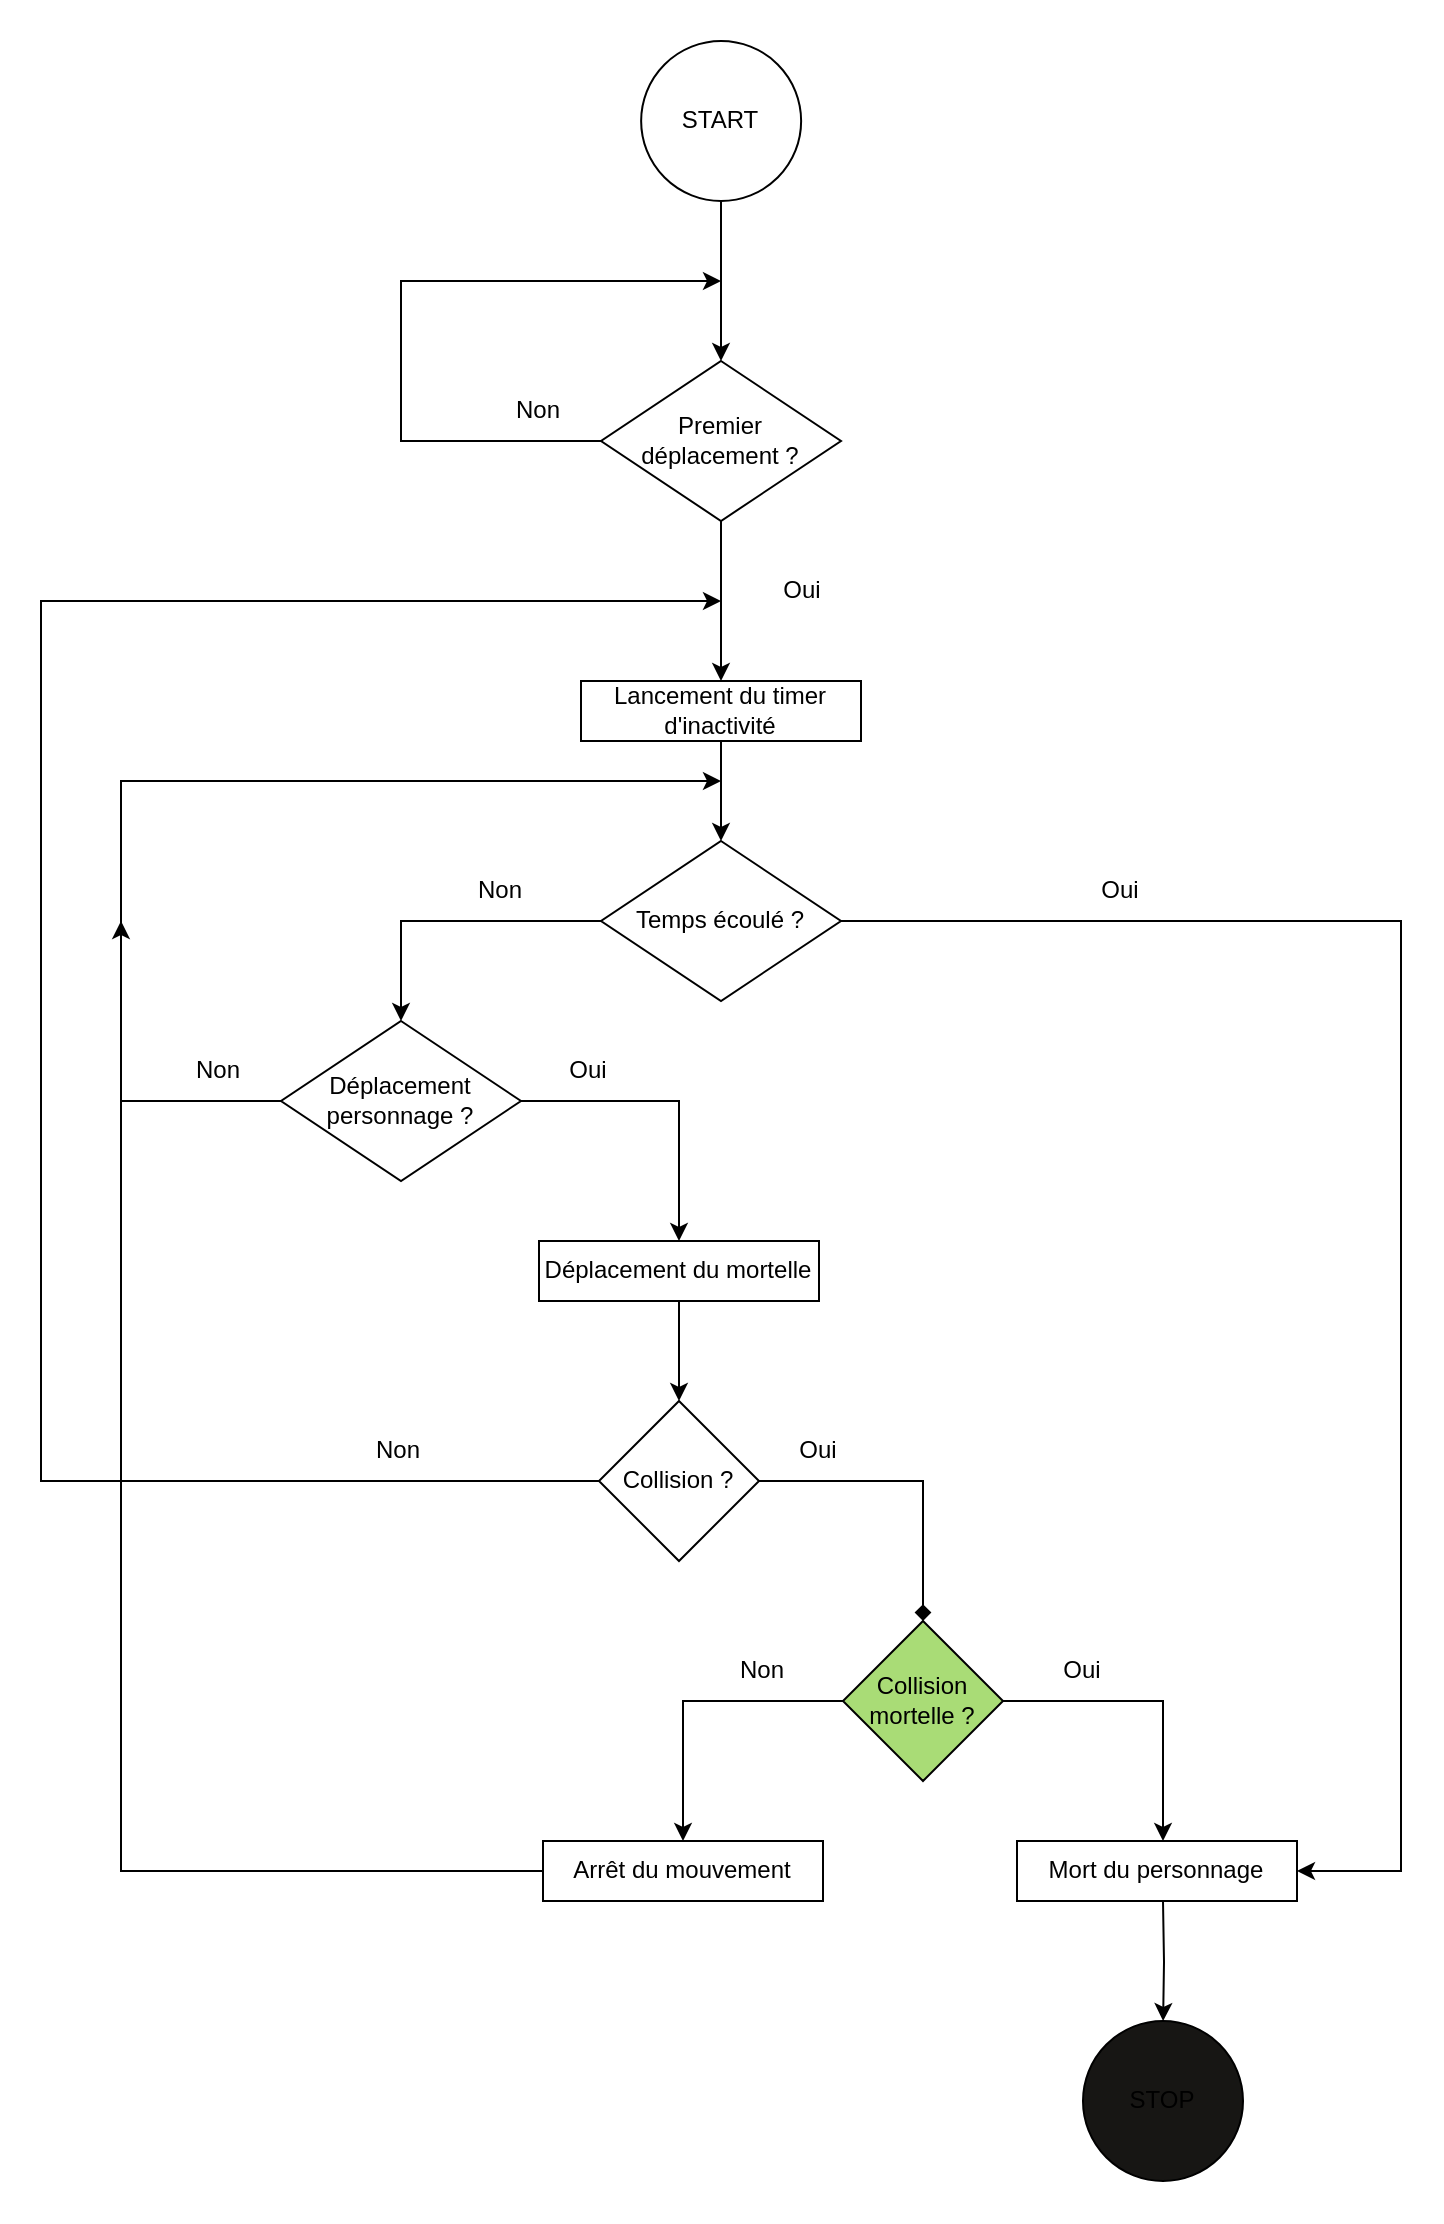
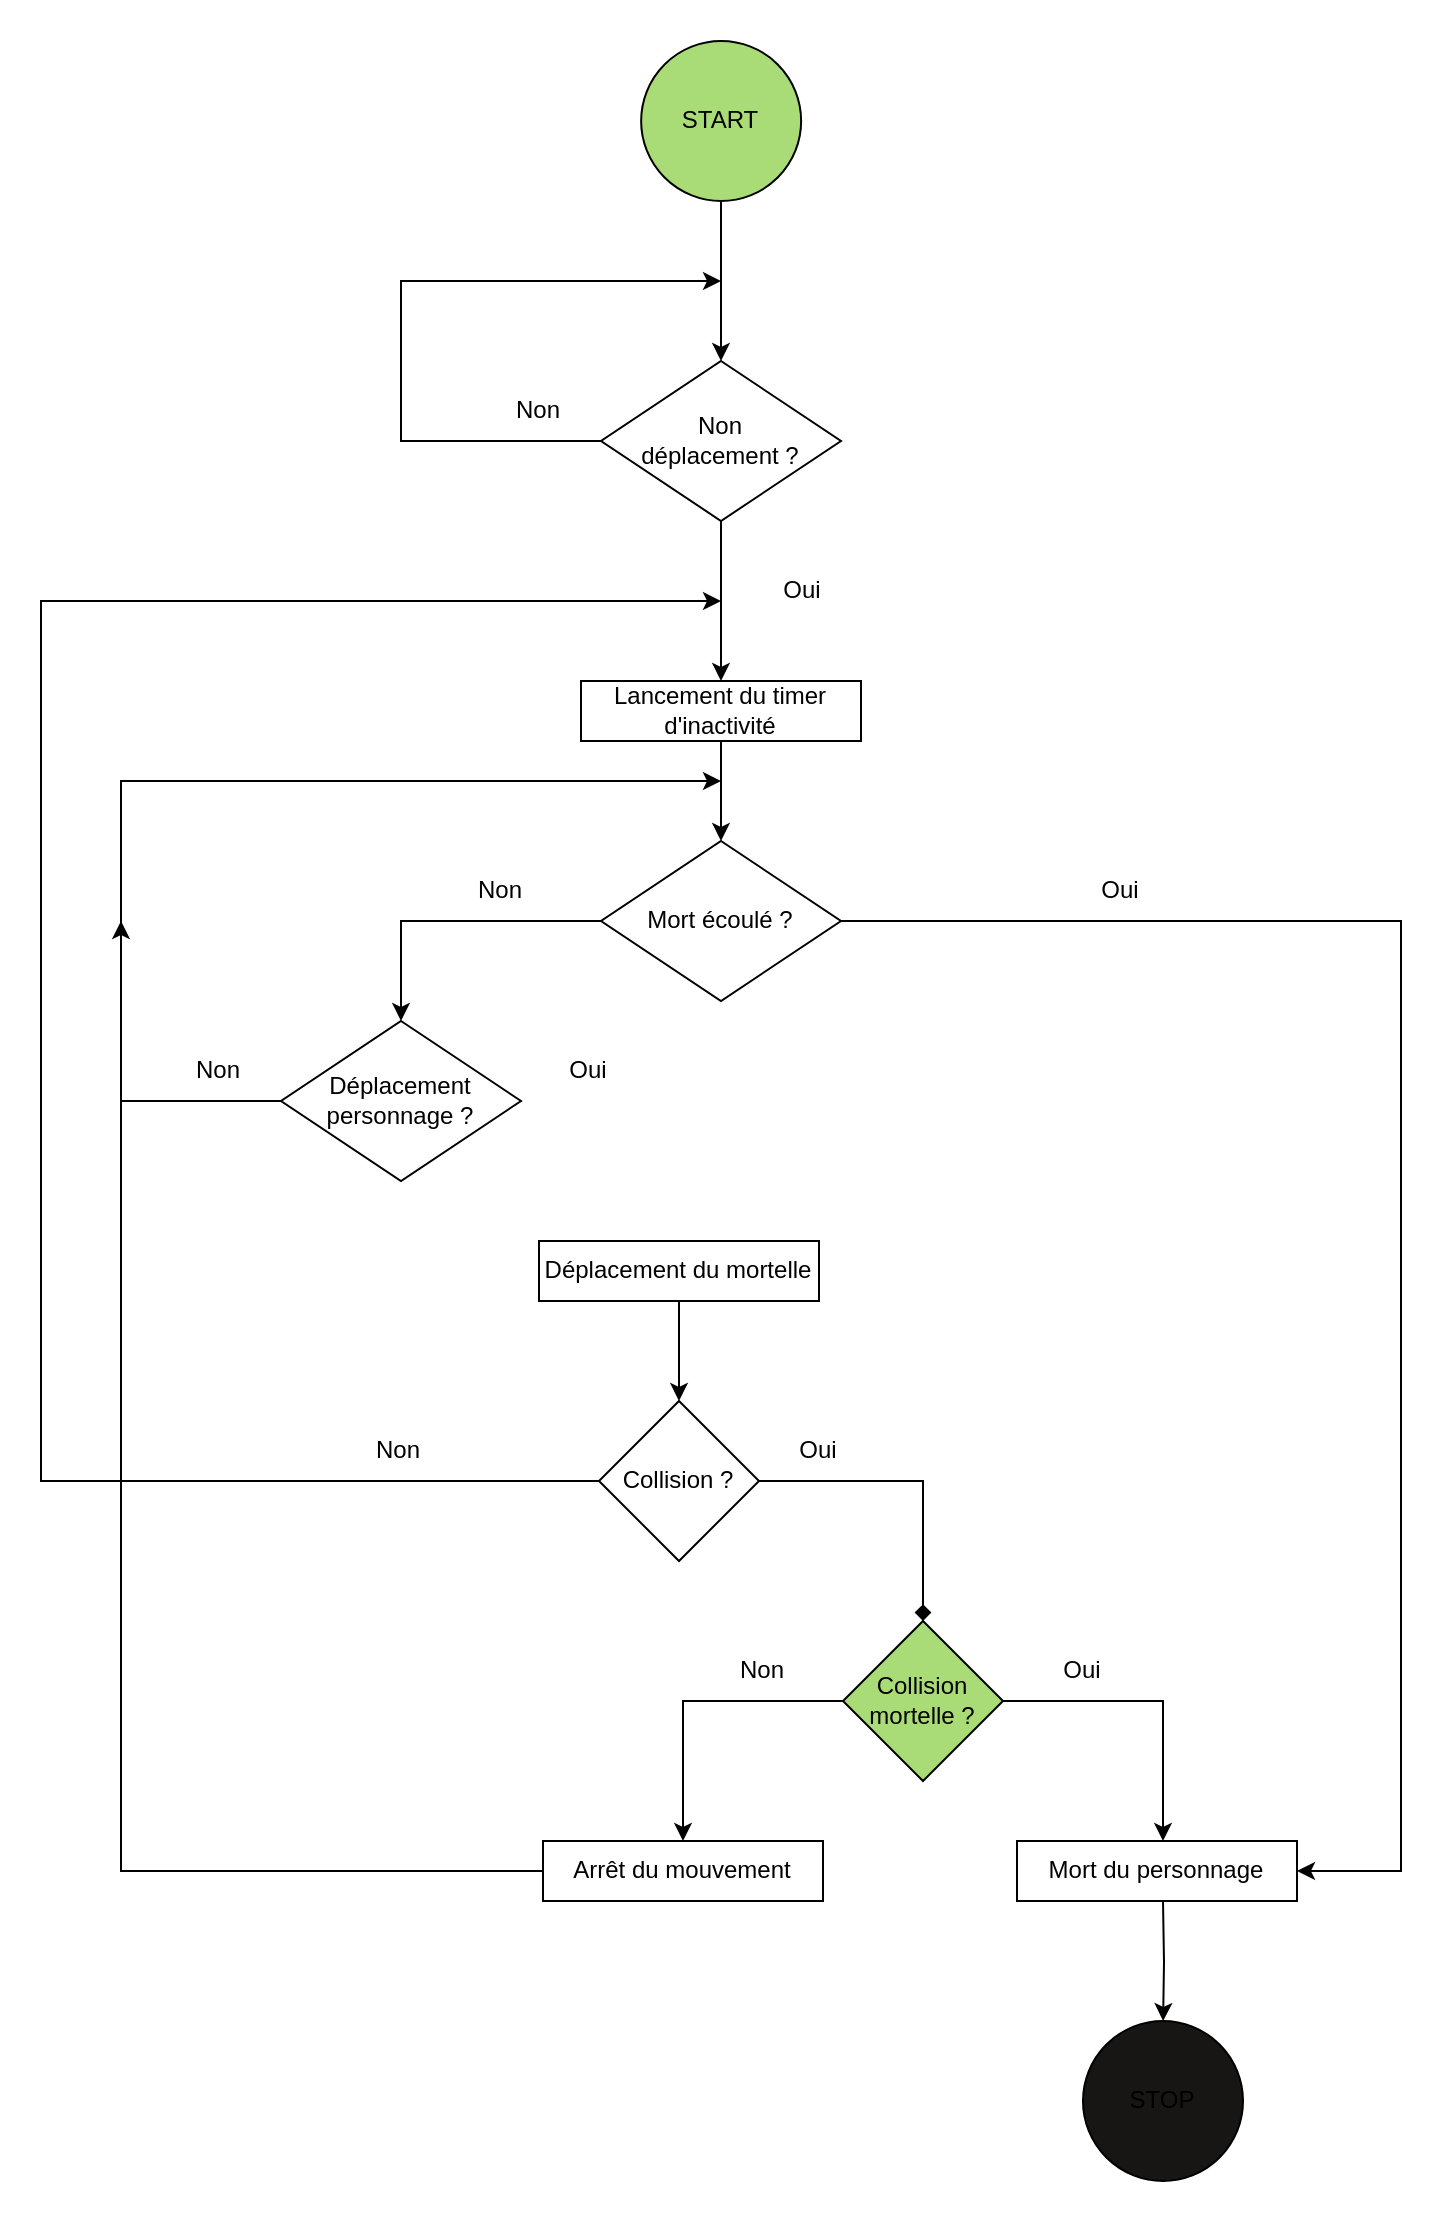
node "START": fillcolor #ffffff -> #a9dc76
node "Premier déplacement ?": label "Premier déplacement ?" -> "Non déplacement ?"
node "Temps écoulé ?": label "Temps écoulé ?" -> "Mort écoulé ?"
edge "Déplacement personnage ?" -> "Déplacement du mortelle": removed
